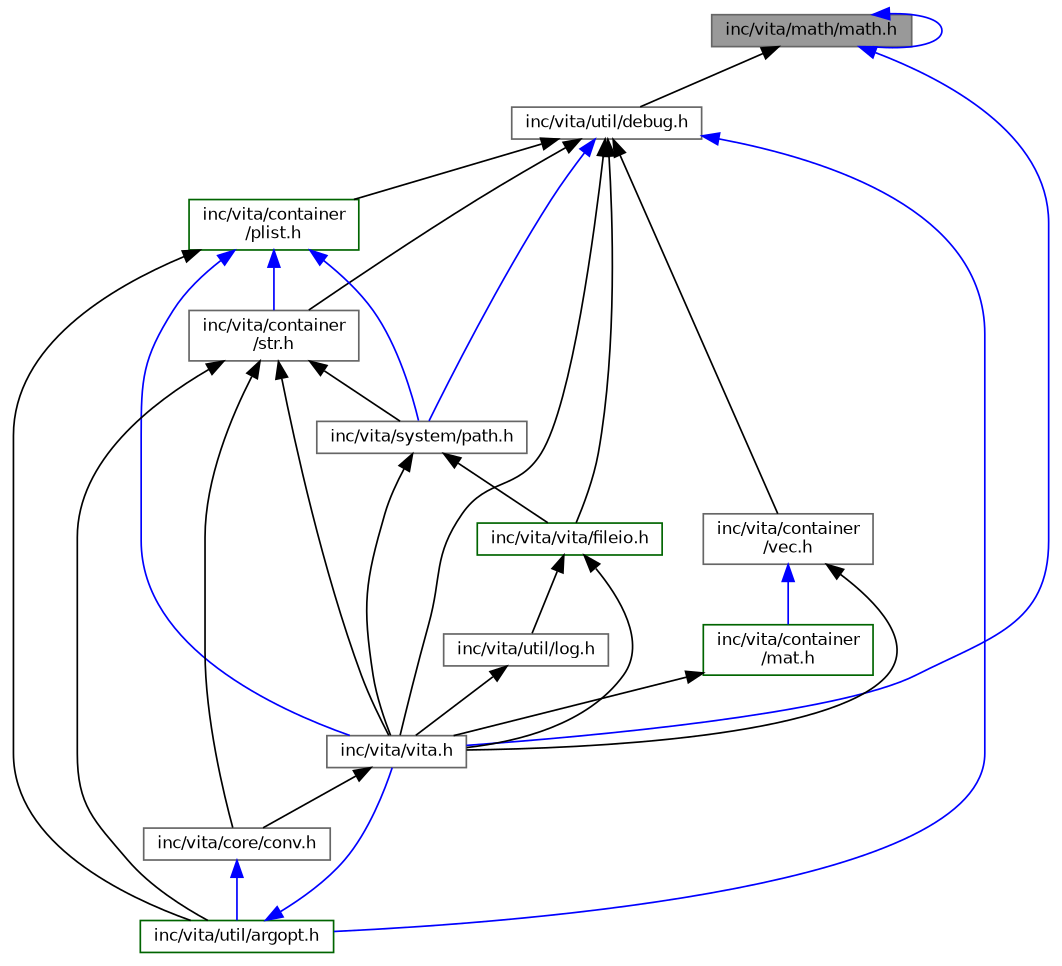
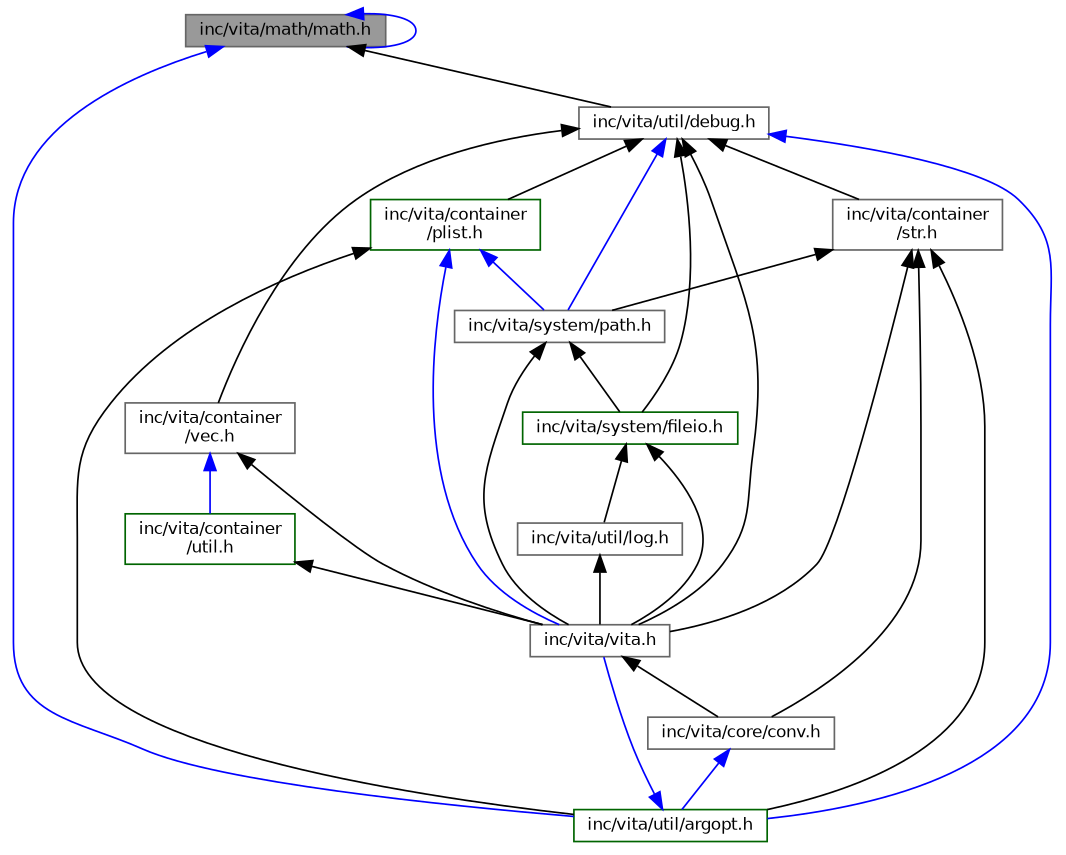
edge "inc/vita/container /str.h" -> "inc/vita/container /plist.h": removed
node "inc/vita/vita/fileio.h": label "inc/vita/vita/fileio.h" -> "inc/vita/system/fileio.h"
edge "inc/vita/vita.h" -> "inc/vita/math/math.h": now "inc/vita/util/argopt.h" -> "inc/vita/math/math.h"
node "inc/vita/container /mat.h": label "inc/vita/container /mat.h" -> "inc/vita/container /util.h"
